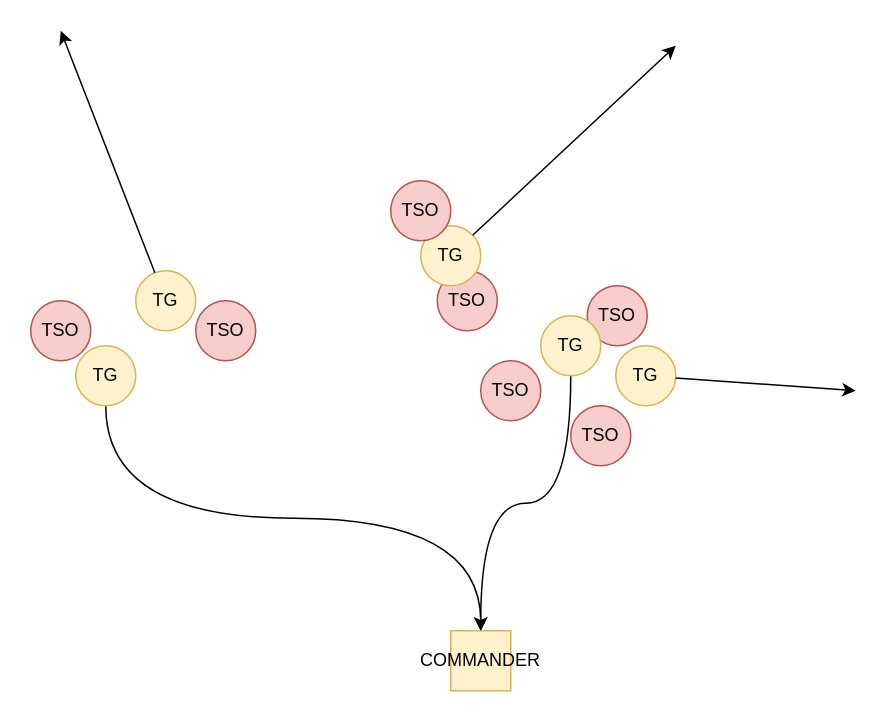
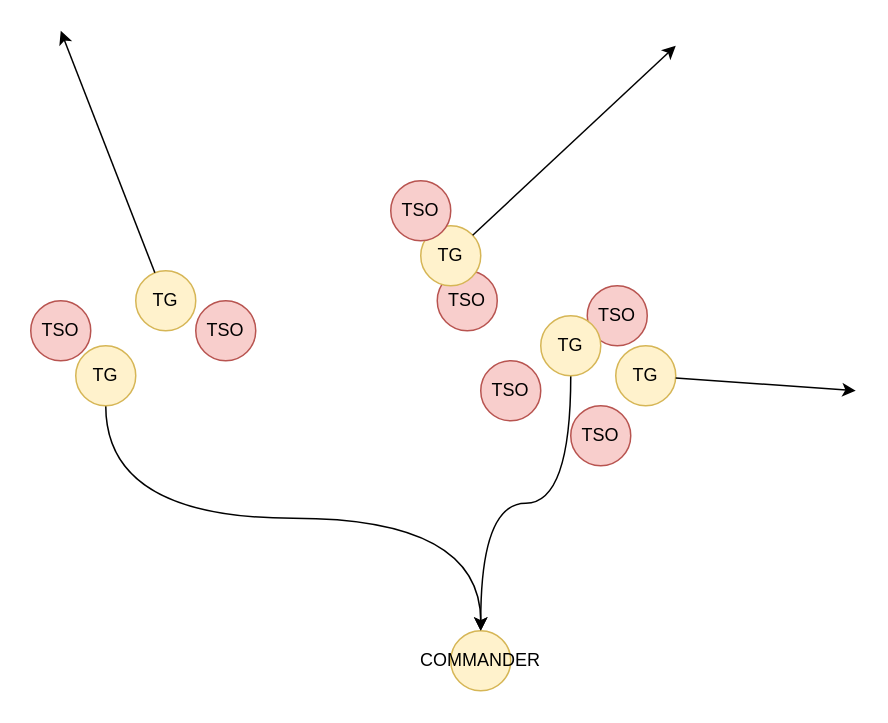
node "COMMANDER": shape rectangle -> ellipse
